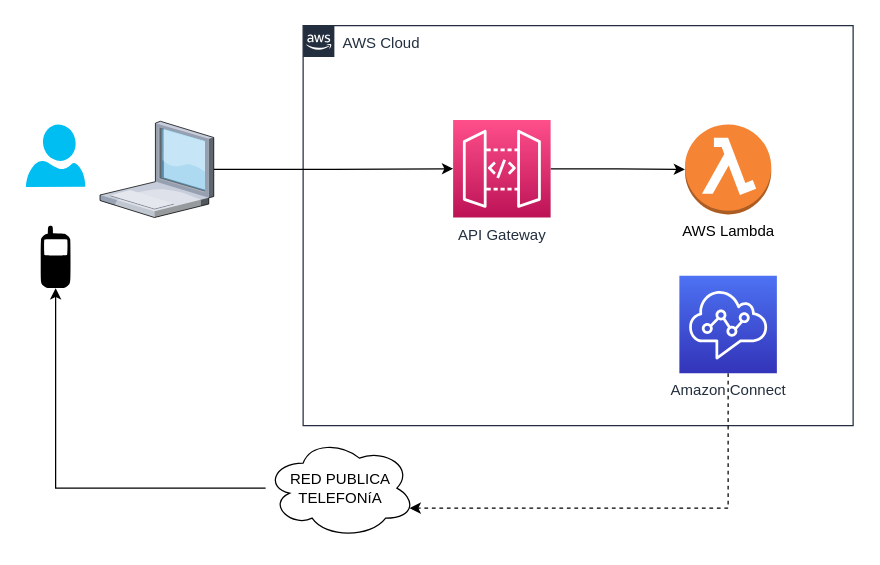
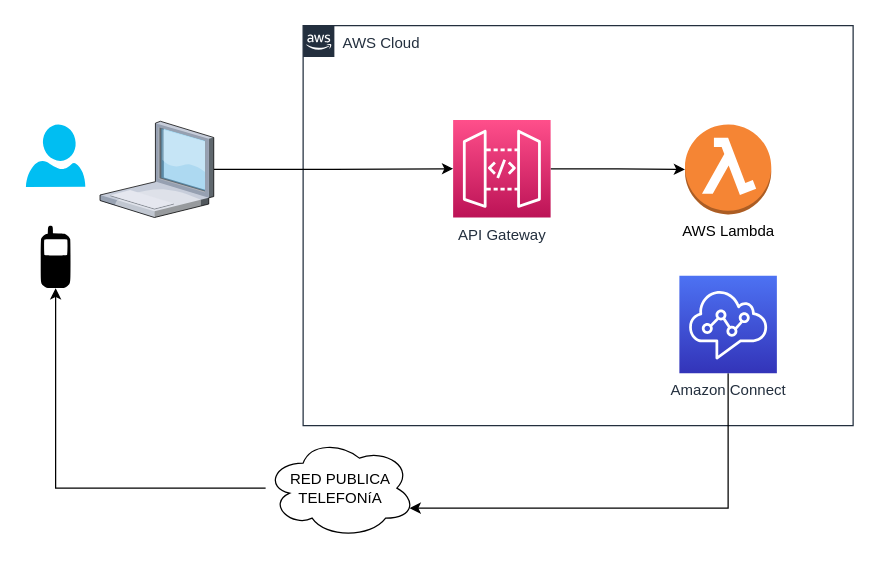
edge "Amazon Connect" -> "RED PUBLICA TELEFONíA": style dashed -> solid
